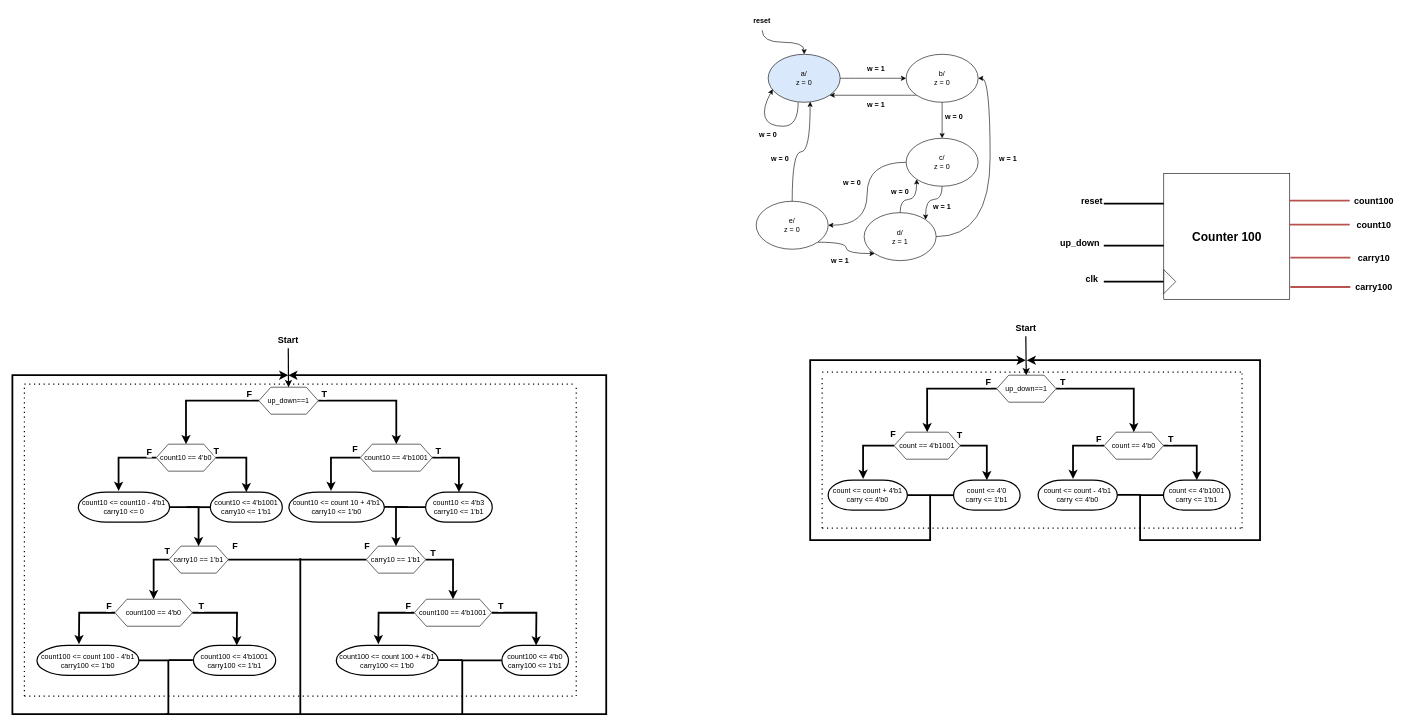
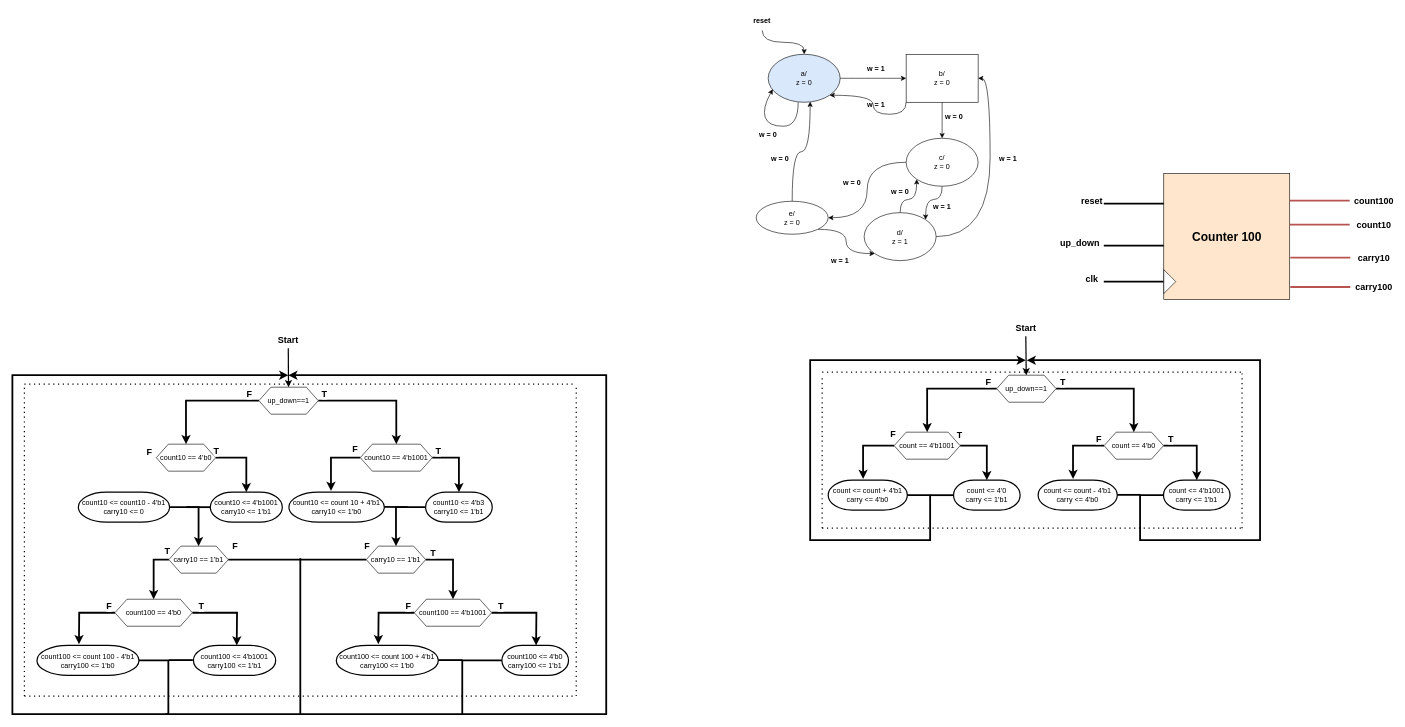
node "b/ z = 0": shape ellipse -> rectangle
node "e/ z = 0": size 72x48 -> 72x33
node "Counter 100": fillcolor #ffffff -> #ffe6cc
edge "count10 == 4'b0" -> "count10 <= count10 - 4'b1 carry10 <= 0": removed
